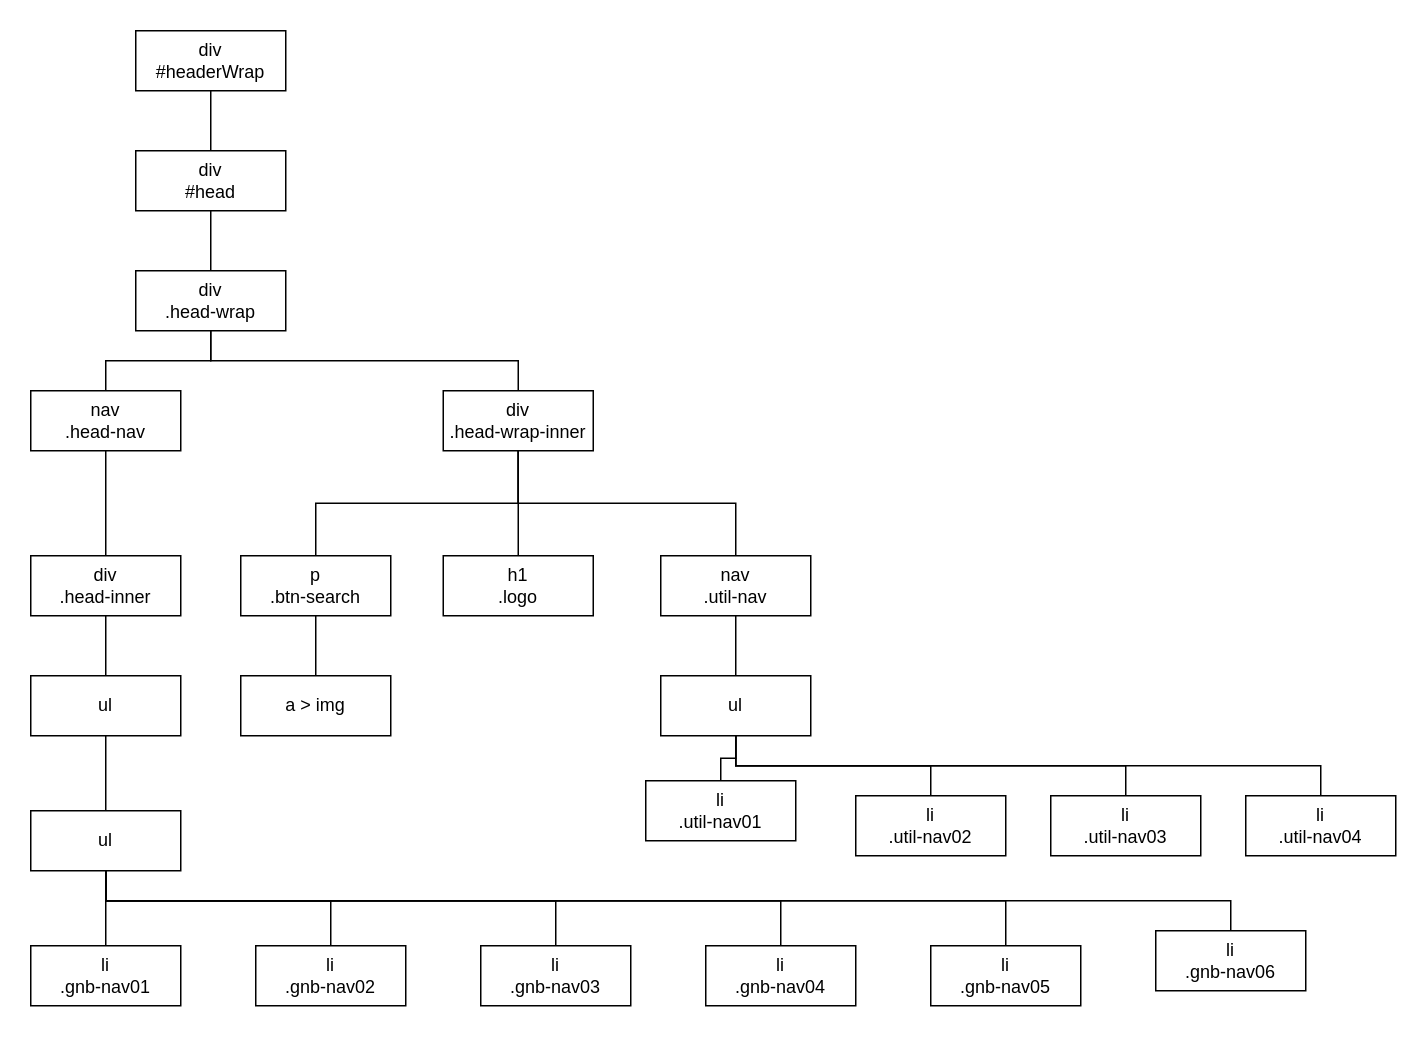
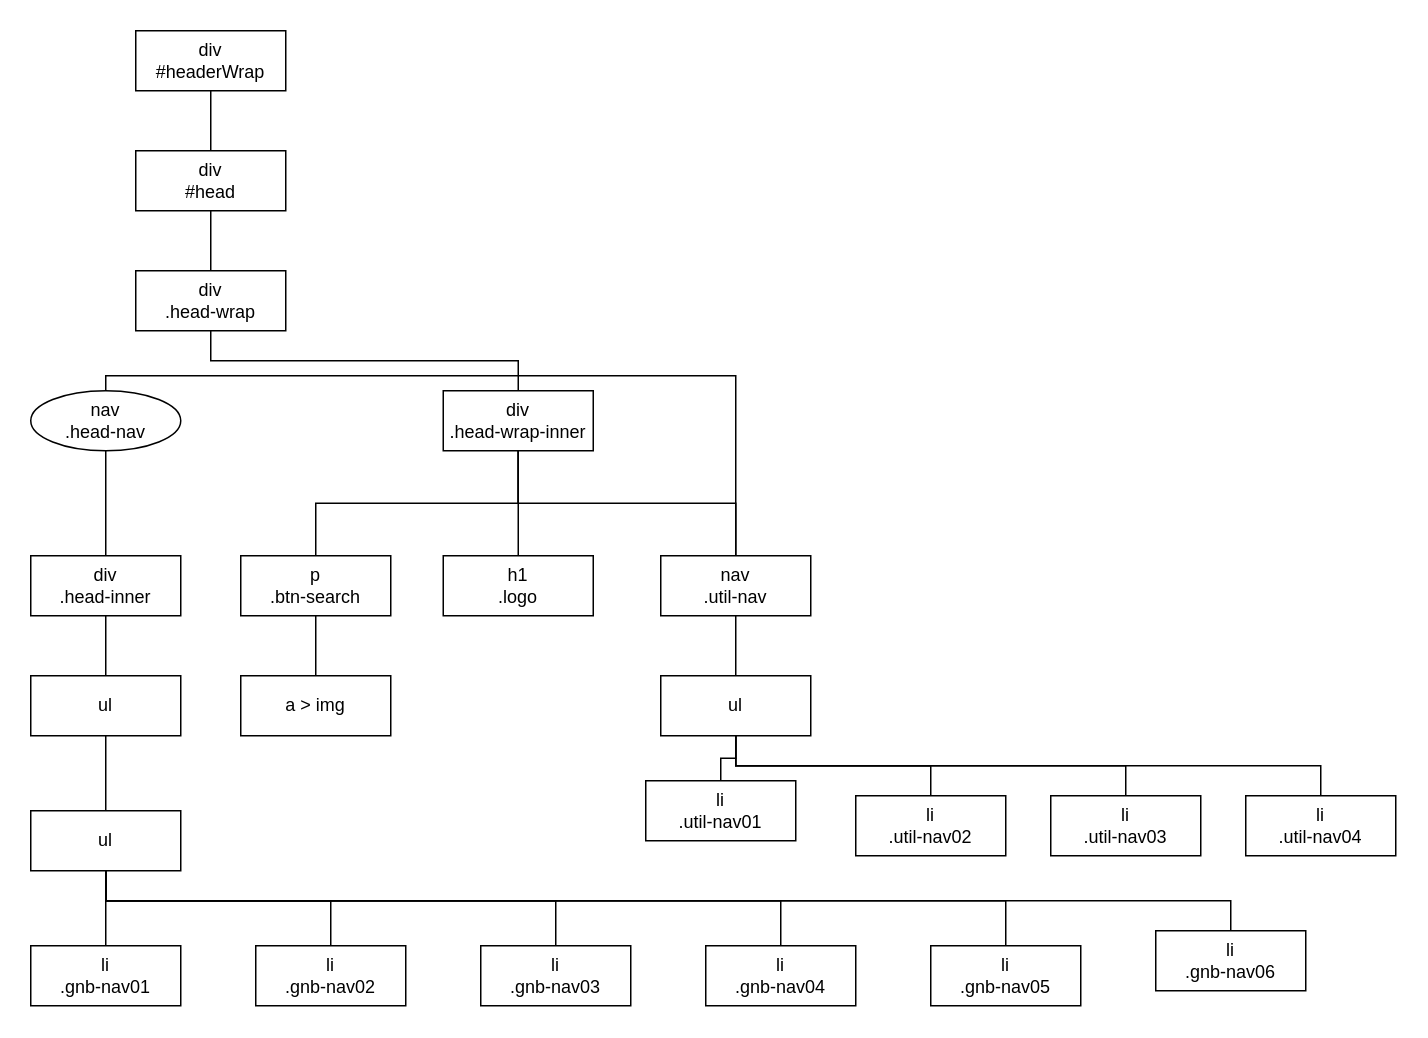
edge "div .head-wrap" -- "nav .head-nav": now "nav .util-nav" -- "nav .head-nav"
node "nav .head-nav": shape rectangle -> ellipse
